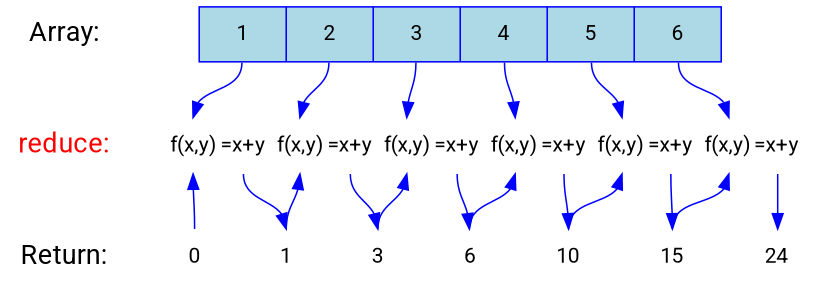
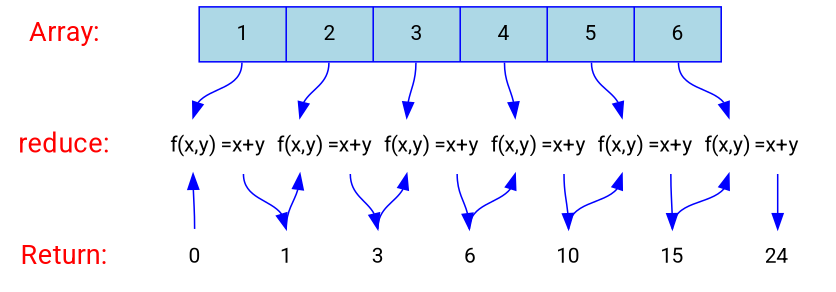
node "Array:": fontcolor black -> red
node "Return:": fontcolor black -> red
